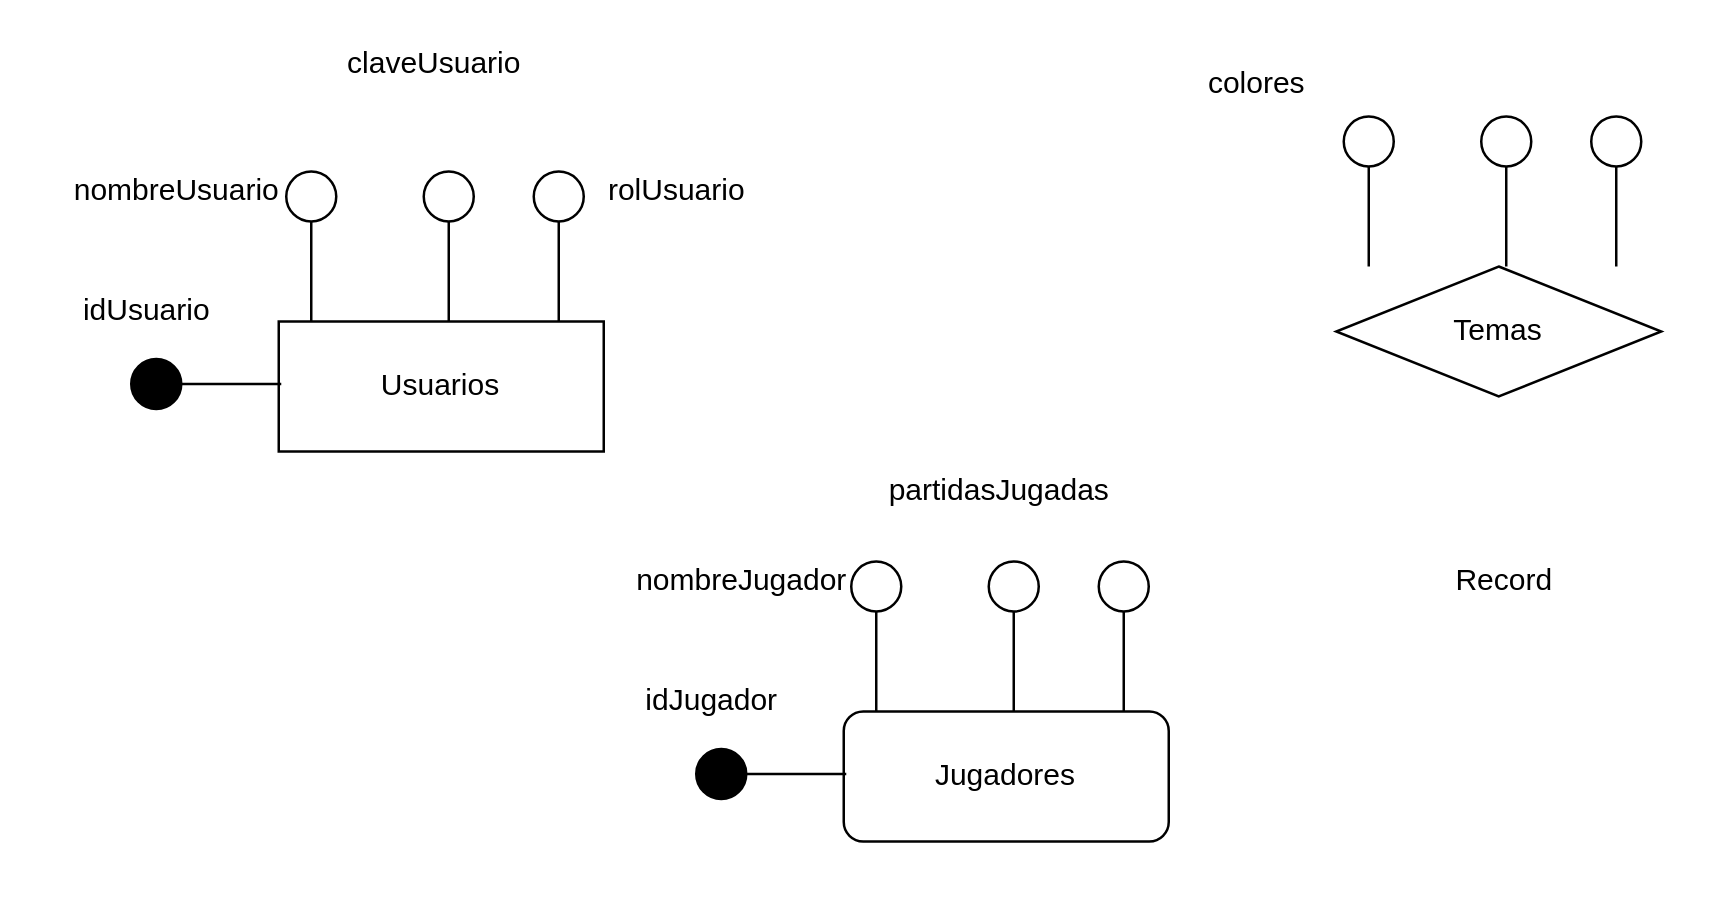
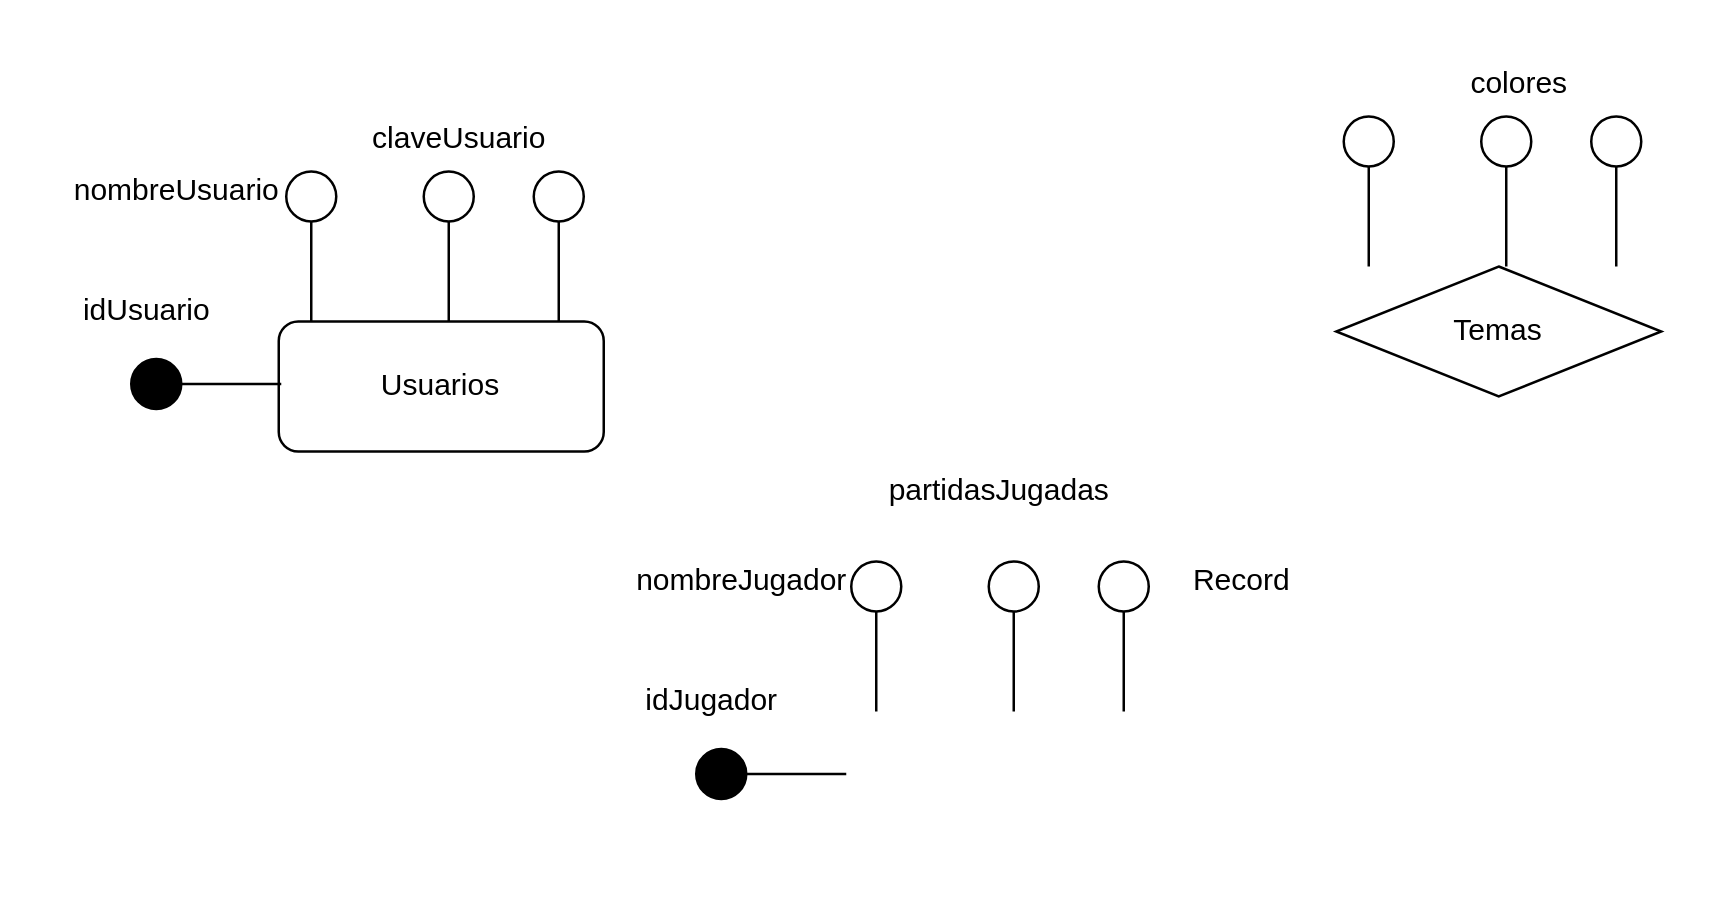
node "claveUsuario": moved (433, 64) -> (458, 139)
node "colores": moved (1255, 84) -> (1518, 84)
node "rolUsuario": removed
node "Usuarios": shape rectangle -> rounded rectangle
node "Record": moved (1503, 581) -> (1240, 581)
node "Jugadores": removed
